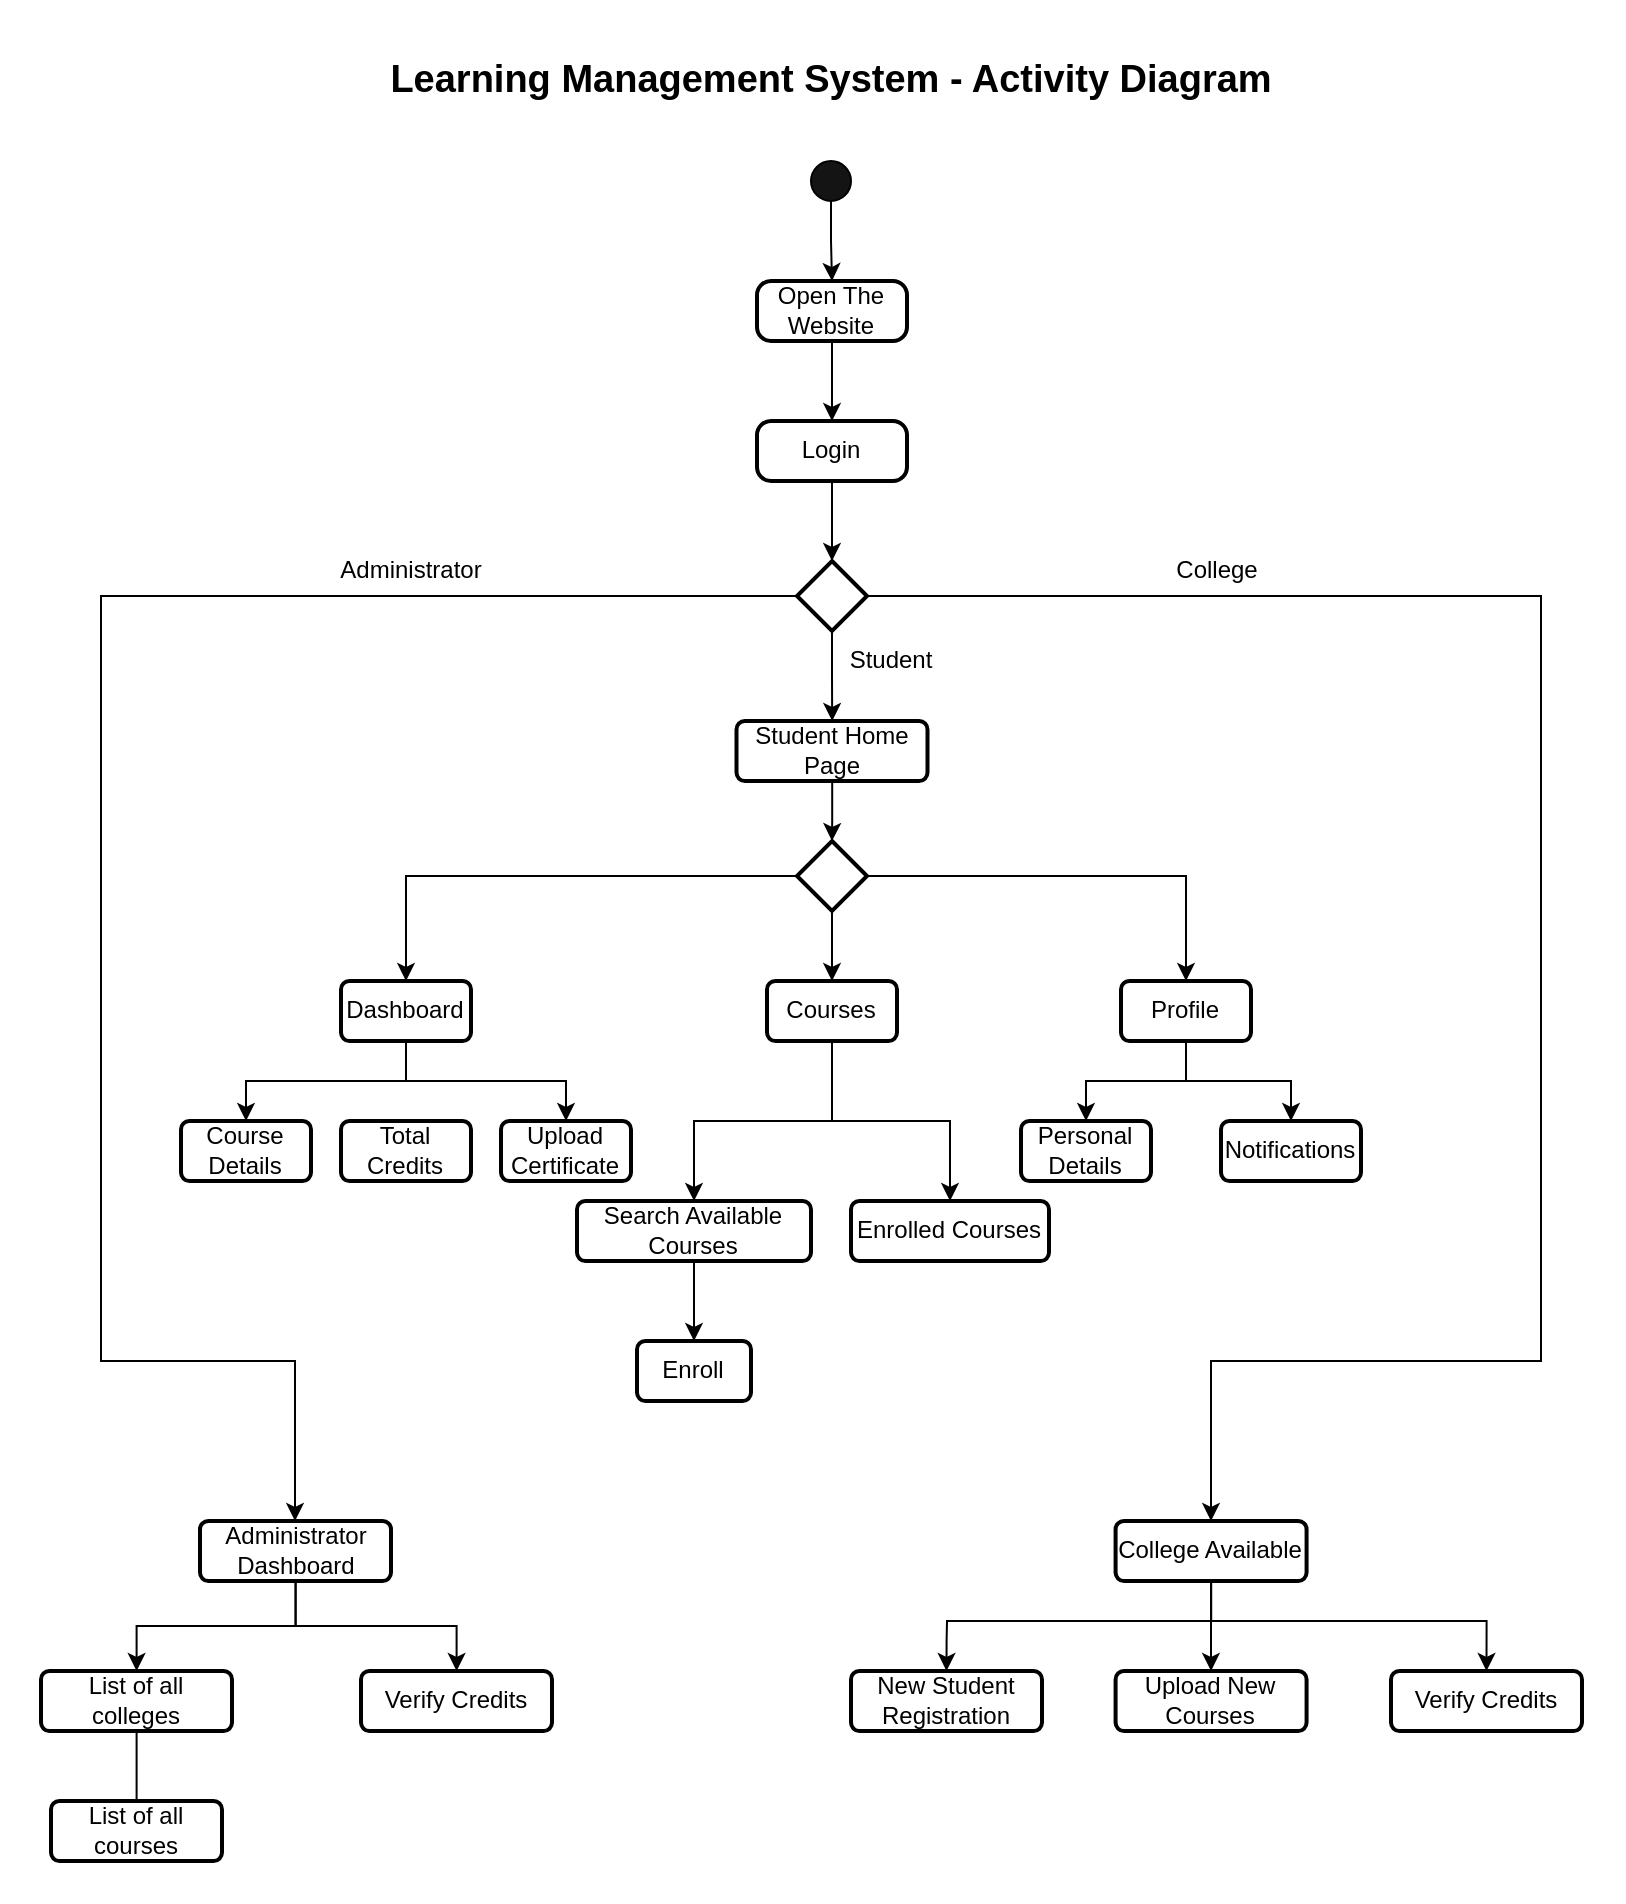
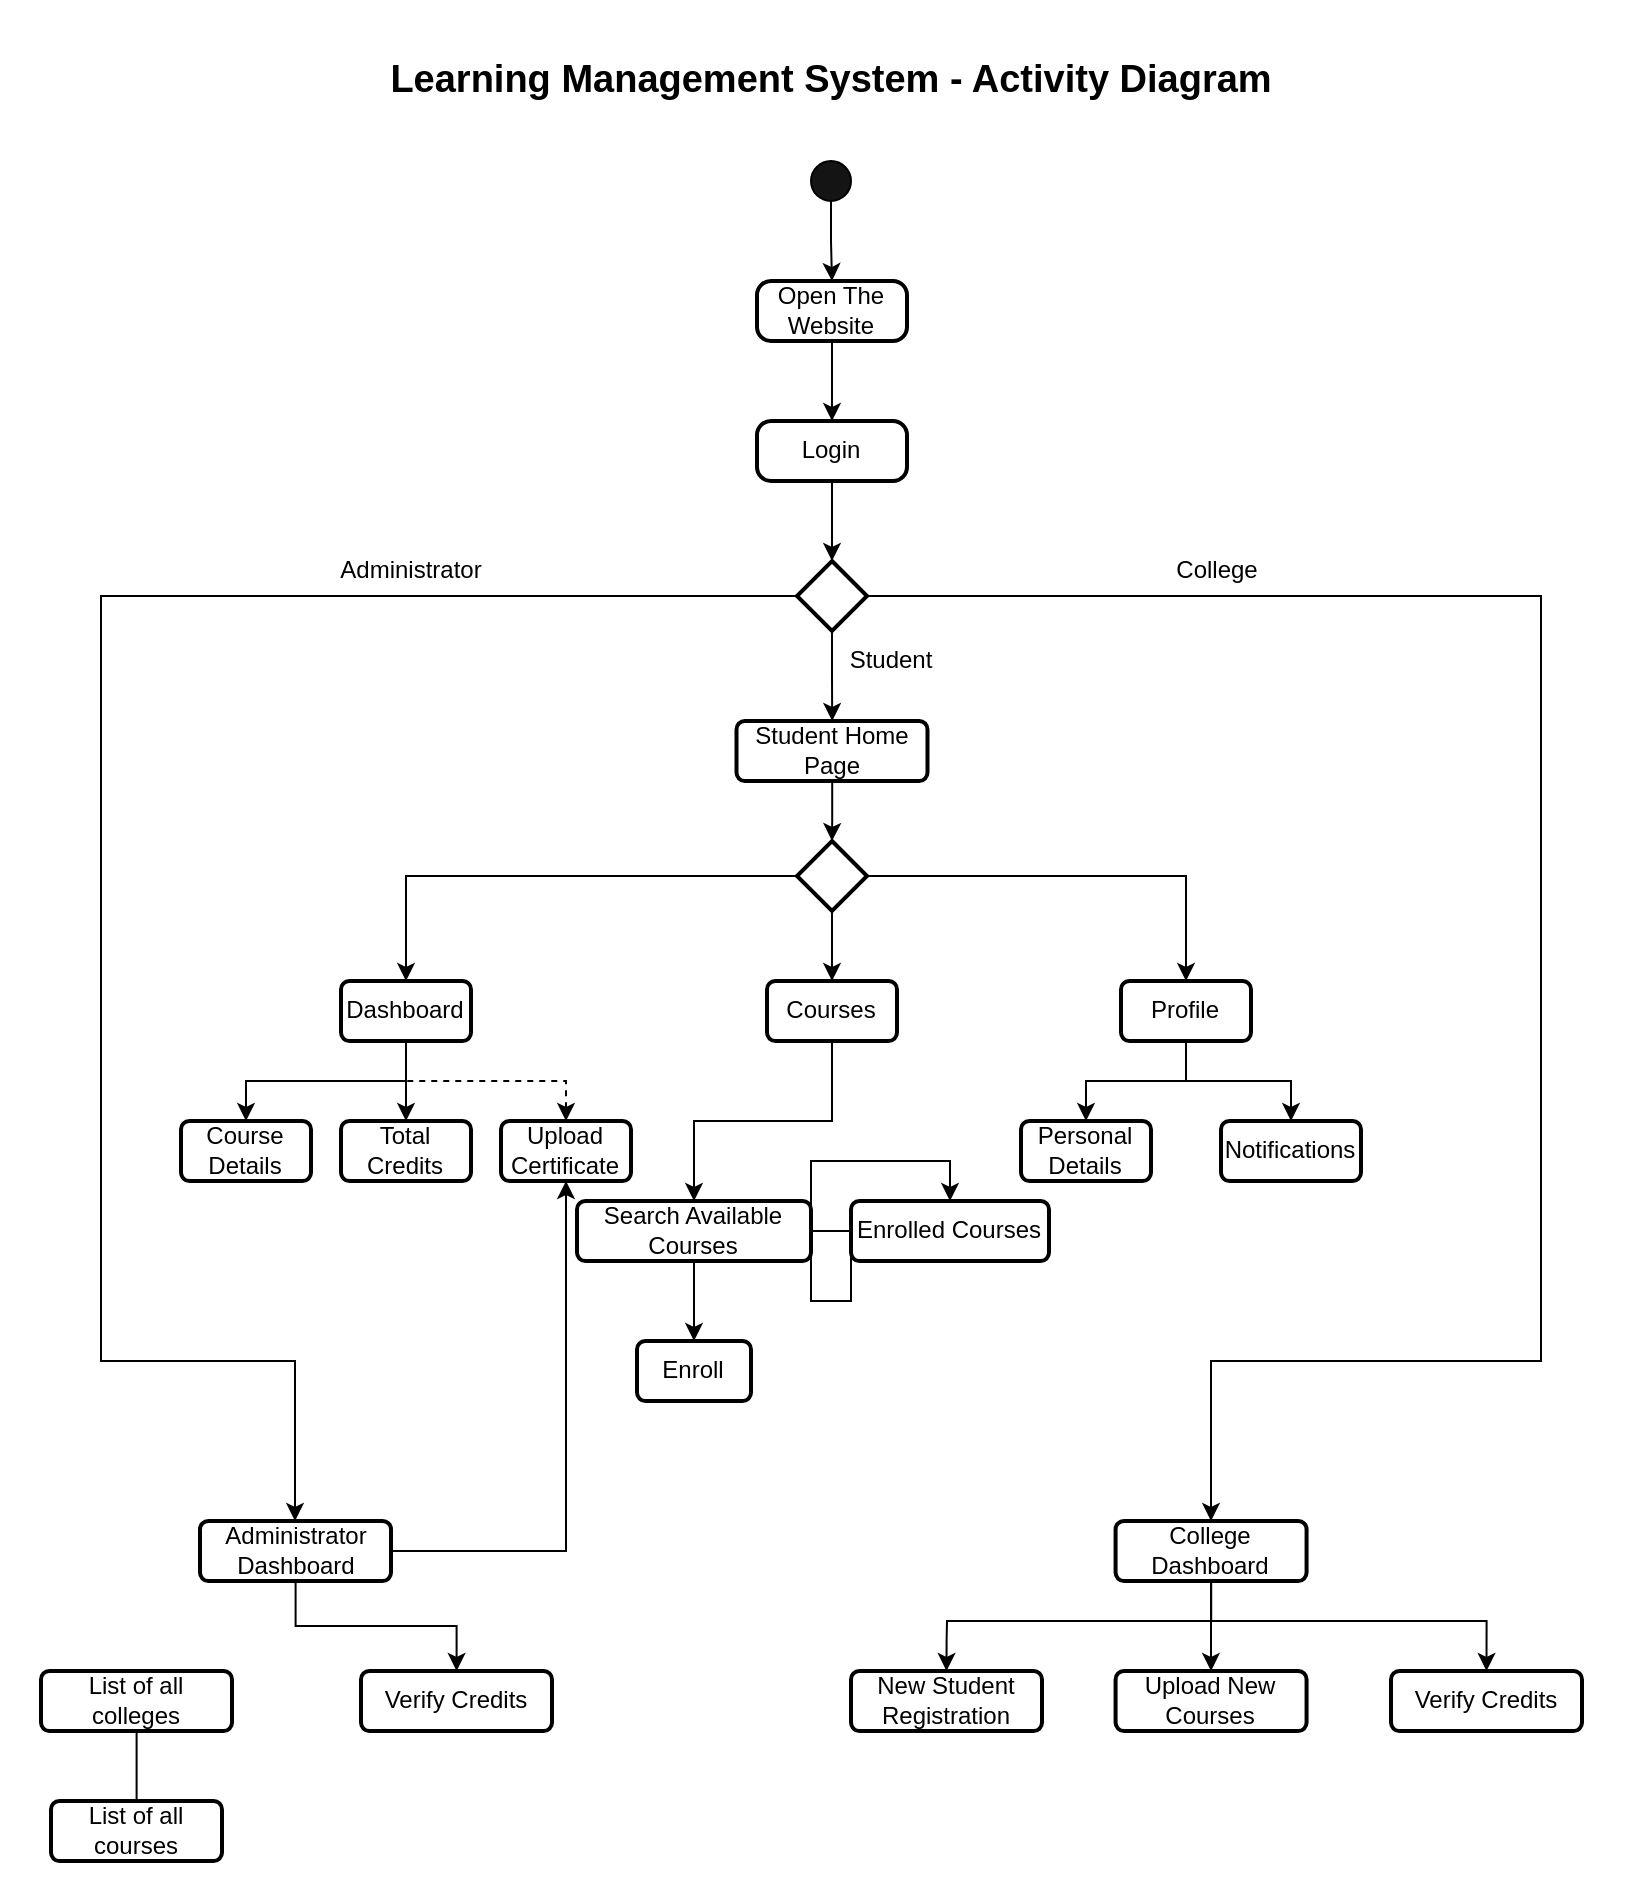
edge "Dashboard" -> "Upload Certificate": style solid -> dashed
edge "Dashboard" -> "Total Credits": added
edge "Courses" -> "Enrolled Courses": now "Search Available Courses" -> "Enrolled Courses"
node "College Available": label "College Available" -> "College Dashboard"
edge "Administrator Dashboard" -> "List of all colleges": now "Administrator Dashboard" -> "Upload Certificate"
